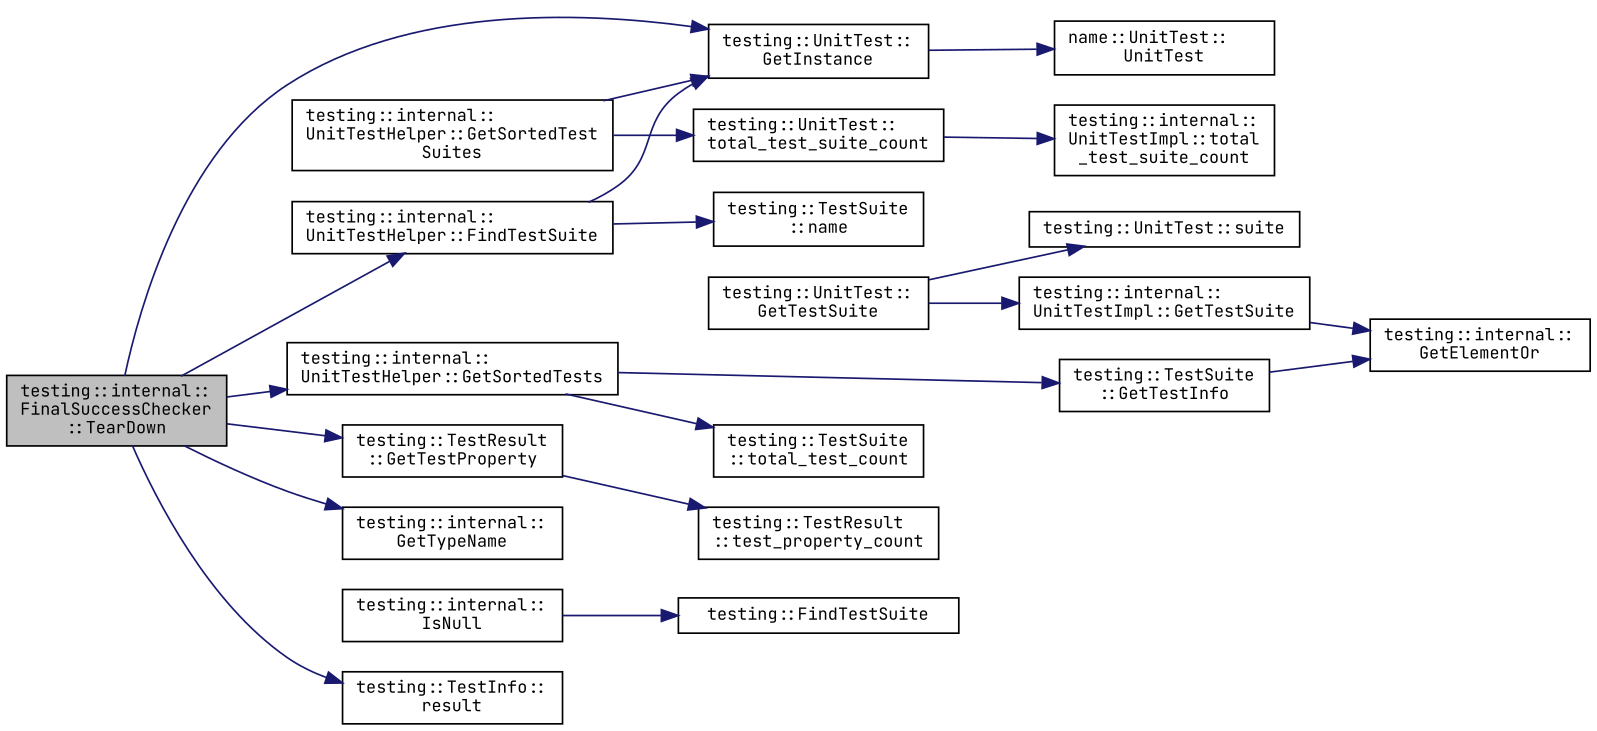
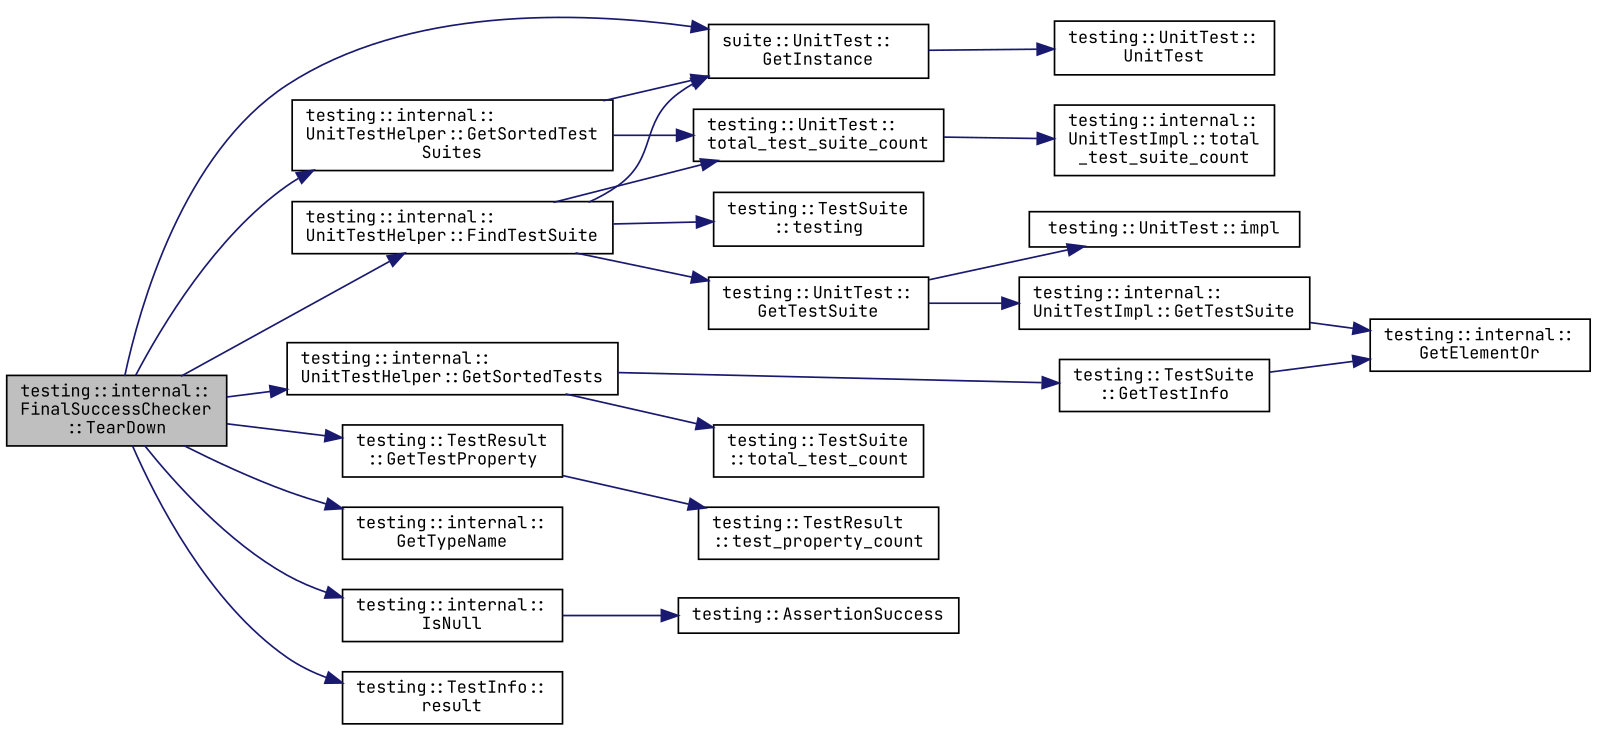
node "name::UnitTest:: UnitTest": label "name::UnitTest:: UnitTest" -> "testing::UnitTest:: UnitTest"
node "testing::UnitTest:: GetInstance": label "testing::UnitTest:: GetInstance" -> "suite::UnitTest:: GetInstance"
edge "testing::internal:: UnitTestHelper::FindTestSuite" -> "testing::UnitTest:: total_test_suite_count": added
node "testing::TestSuite ::name": label "testing::TestSuite ::name" -> "testing::TestSuite ::testing"
node "testing::UnitTest::suite": label "testing::UnitTest::suite" -> "testing::UnitTest::impl"
edge "testing::internal:: UnitTestHelper::FindTestSuite" -> "testing::UnitTest:: GetTestSuite": added
edge "testing::internal:: FinalSuccessChecker ::TearDown" -> "testing::internal:: UnitTestHelper::GetSortedTest Suites": added
edge "testing::internal:: FinalSuccessChecker ::TearDown" -> "testing::internal:: IsNull": added
node "testing::FindTestSuite": label "testing::FindTestSuite" -> "testing::AssertionSuccess"
